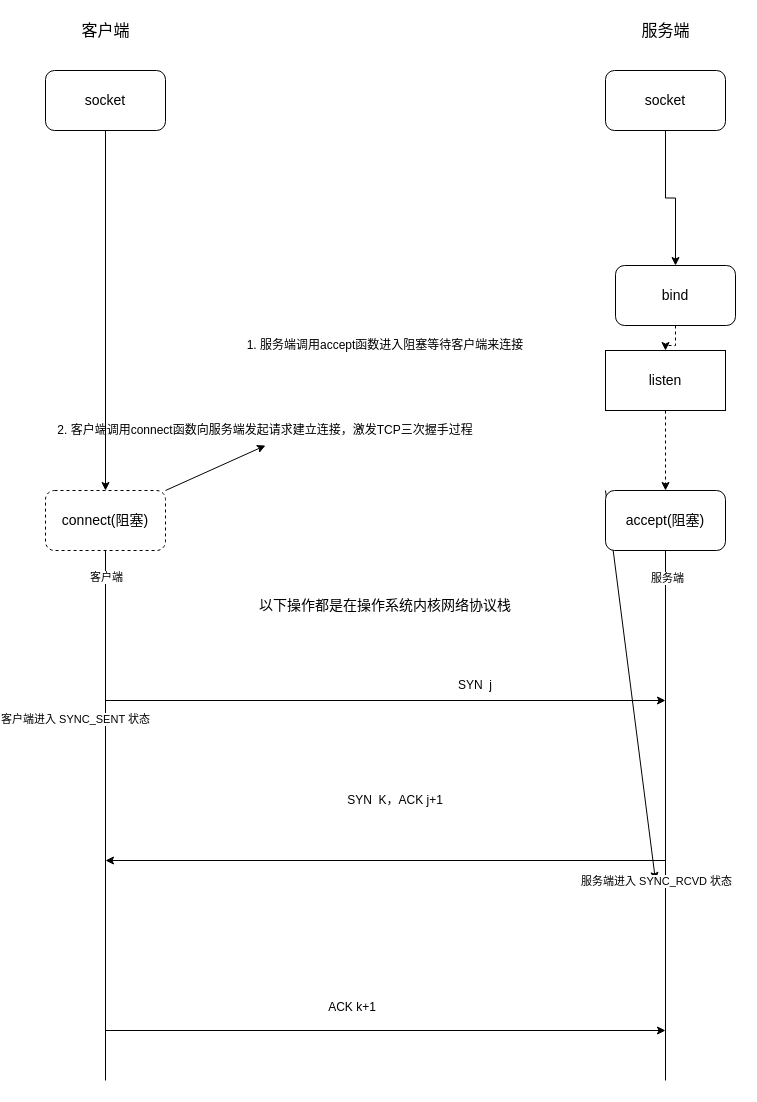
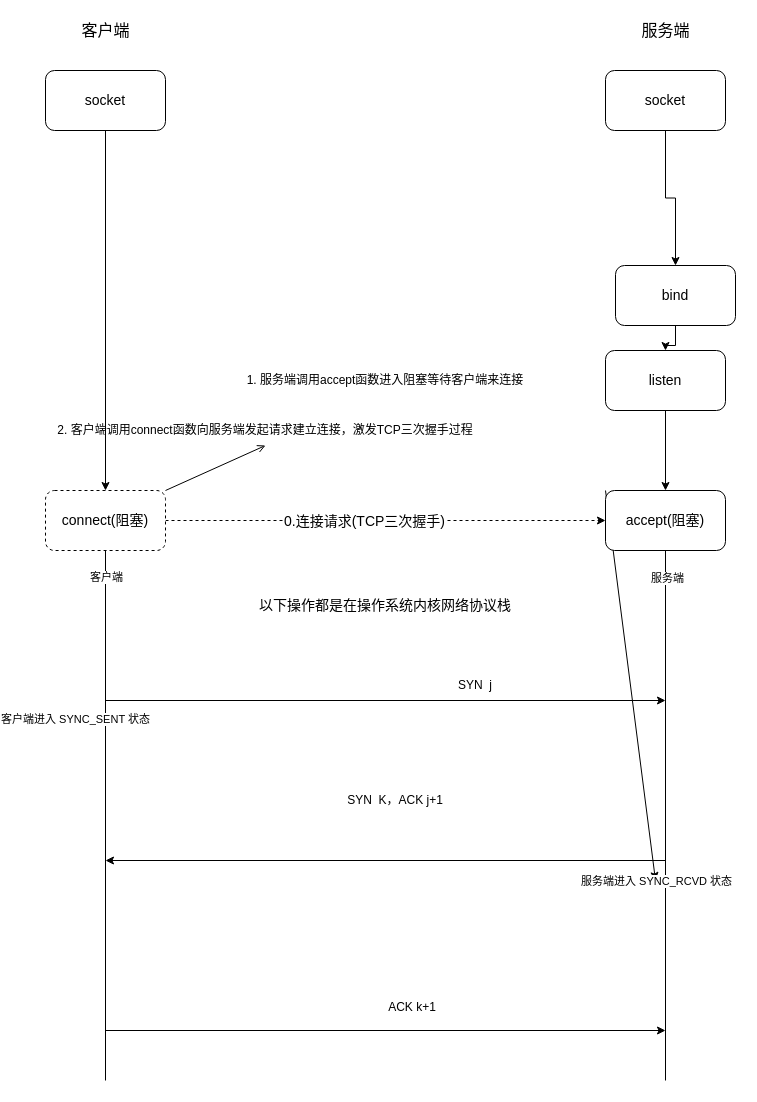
edge "bind" -> "listen": style dashed -> solid
node "1. 服务端调用accept函数进入阻塞等待客户端来连接": moved (386, 346) -> (386, 381)
node "listen": shape rectangle -> rounded rectangle
edge "listen" -> "accept(阻塞)": style dashed -> solid
edge "connect(阻塞)" -> "2. 客户端调用connect函数向服务端发起请求建立连接，激发TCP三次握手过程": arrowhead classic -> open
edge "connect(阻塞)" -> "accept(阻塞)": added, label "0.连接请求(TCP三次握手)"
node "ACK k+1": moved (353, 1007) -> (413, 1007)
